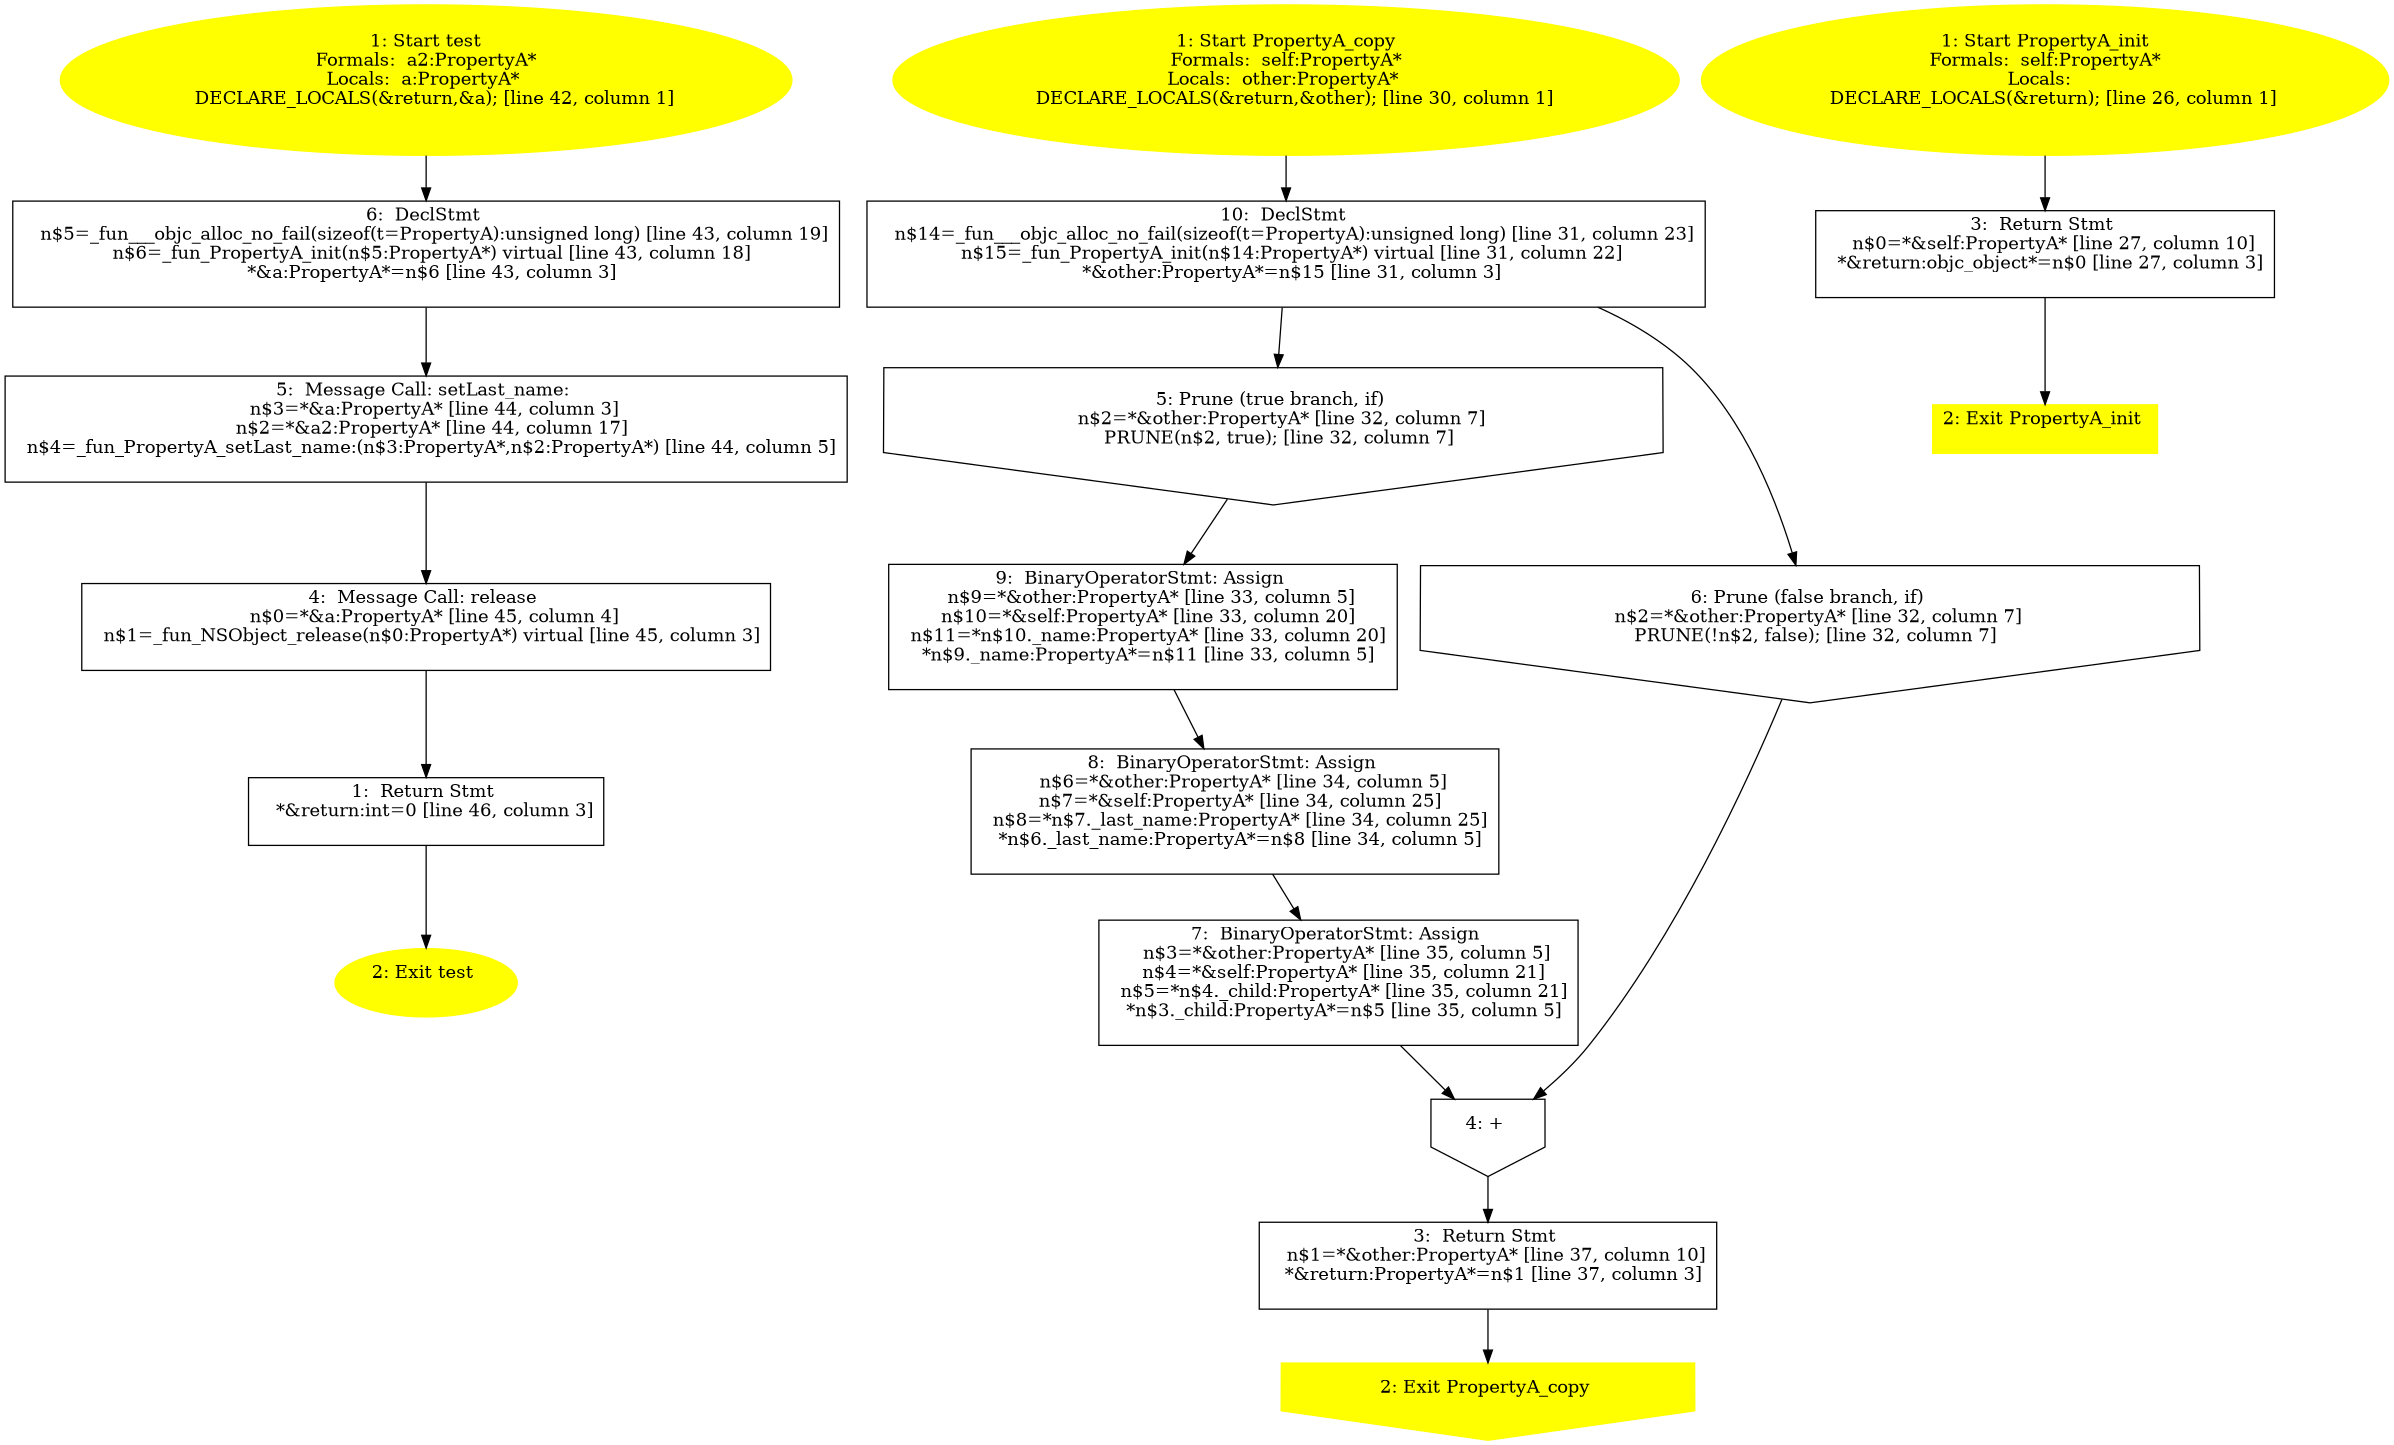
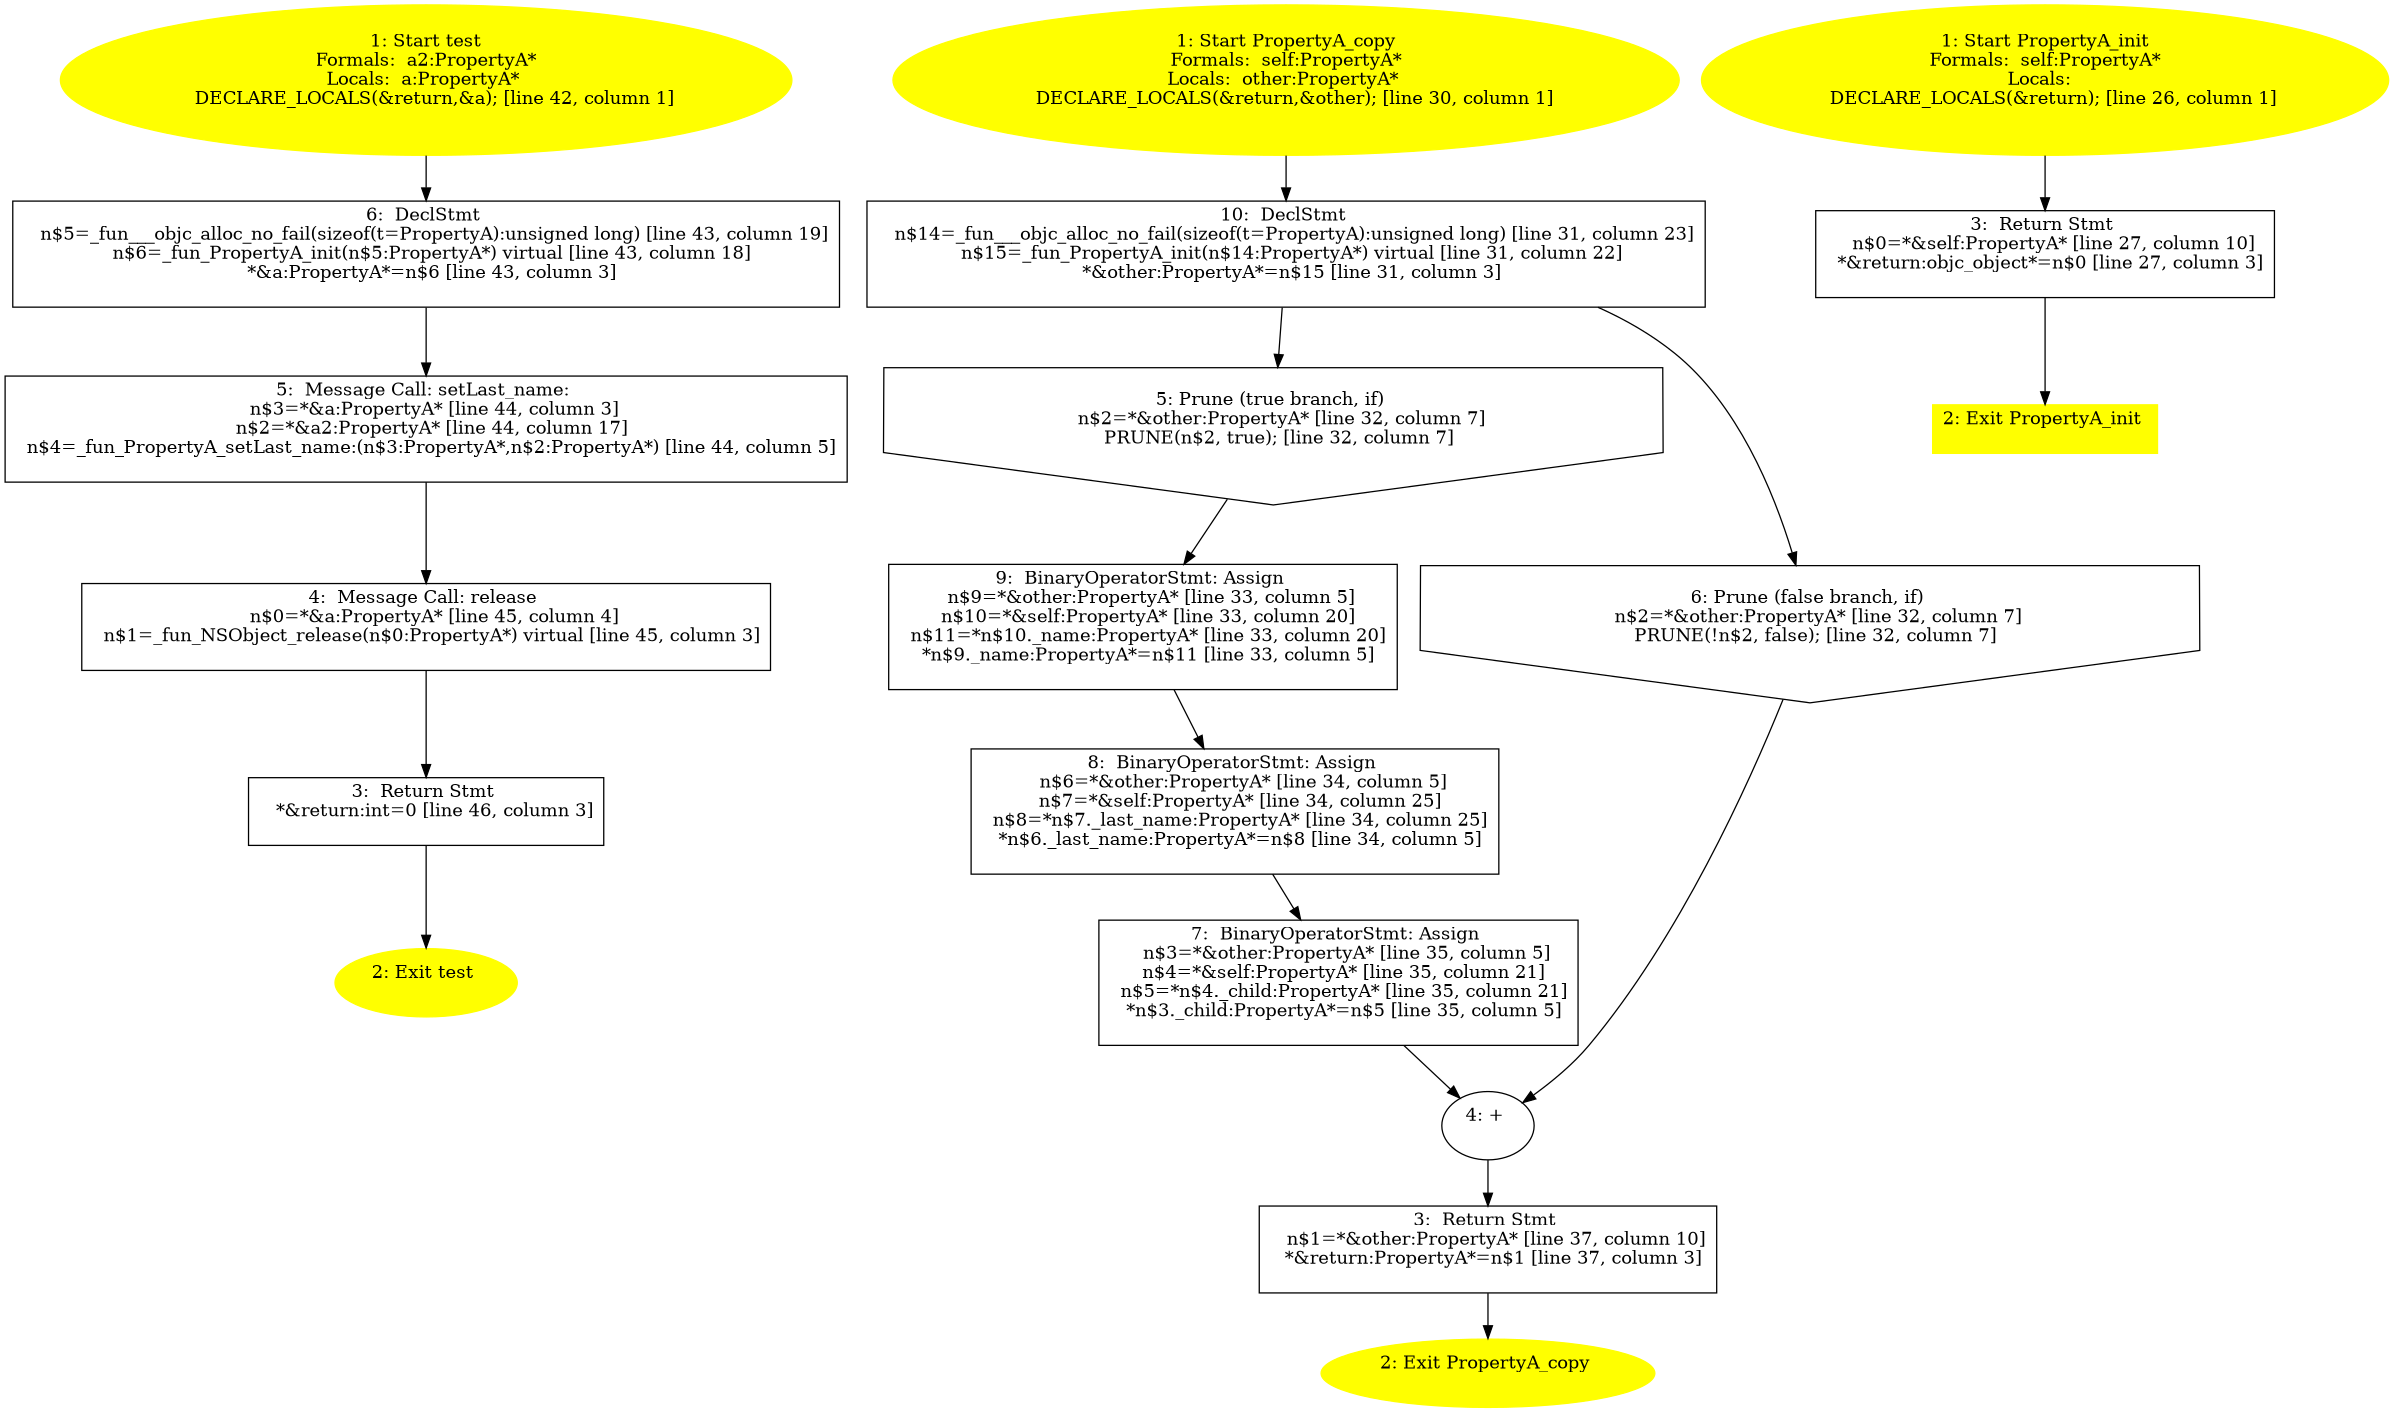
node "1:  Return Stmt *&return:int=0 [line 46, column 3]": label "1:  Return Stmt *&return:int=0 [line 46, column 3]" -> "3:  Return Stmt *&return:int=0 [line 46, column 3]"
node "4: +": shape invhouse -> ellipse
node "2: Exit PropertyA_copy": shape invhouse -> ellipse
